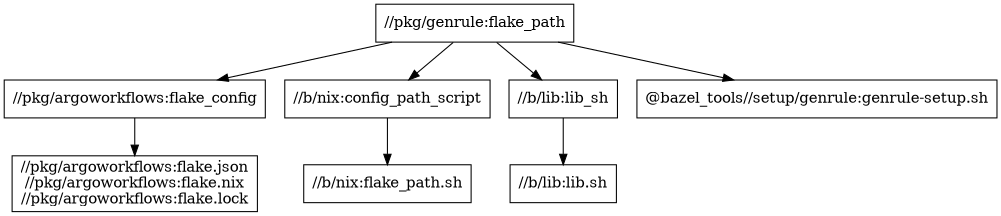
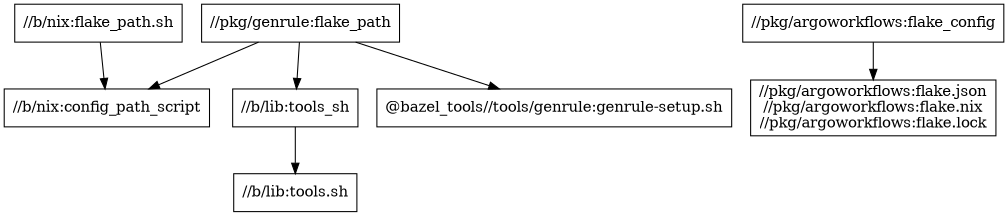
edge "//pkg/genrule:flake_path" -> "//pkg/argoworkflows:flake_config": removed
node "//b/lib:lib_sh": label "//b/lib:lib_sh" -> "//b/lib:tools_sh"
node "@bazel_tools//setup/genrule:genrule-setup.sh": label "@bazel_tools//setup/genrule:genrule-setup.sh" -> "@bazel_tools//tools/genrule:genrule-setup.sh"
edge "//b/nix:config_path_script" -> "//b/nix:flake_path.sh": reversed
node "//b/lib:lib.sh": label "//b/lib:lib.sh" -> "//b/lib:tools.sh"
